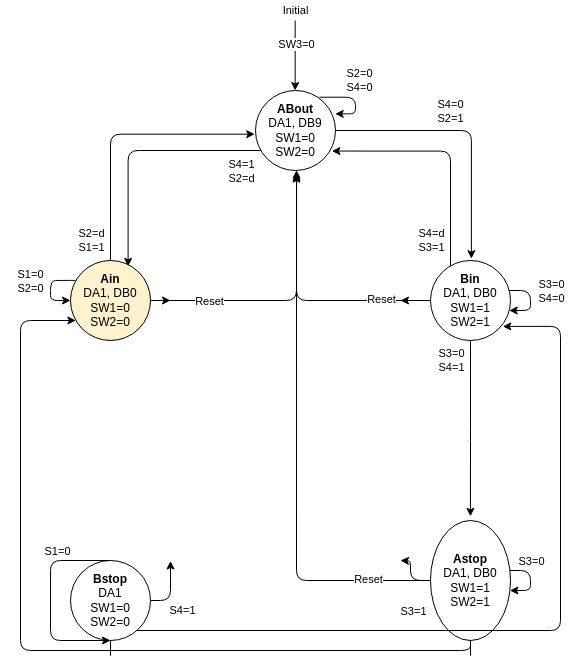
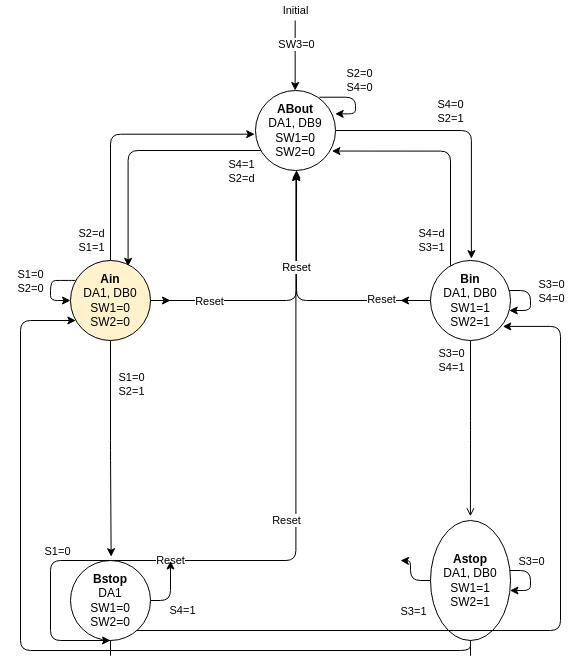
edge "Ain DA1, DB0 SW1=0 SW2=0" -> "Bstop DA1 SW1=0 SW2=0": added, label "S1=0 S2=1"
edge "Astop DA1, DB0 SW1=1 SW2=1" -> "ABout DA1, DB9 SW1=0 SW2=0": removed, label "Reset"
edge "Bin DA1, DB0 SW1=1 SW2=1" -> "Astop DA1, DB0 SW1=1 SW2=1": arrowhead classic -> open
edge "Bstop DA1 SW1=0 SW2=0" -> "ABout DA1, DB9 SW1=0 SW2=0": added, labels "Reset", "Reset", "Reset"
